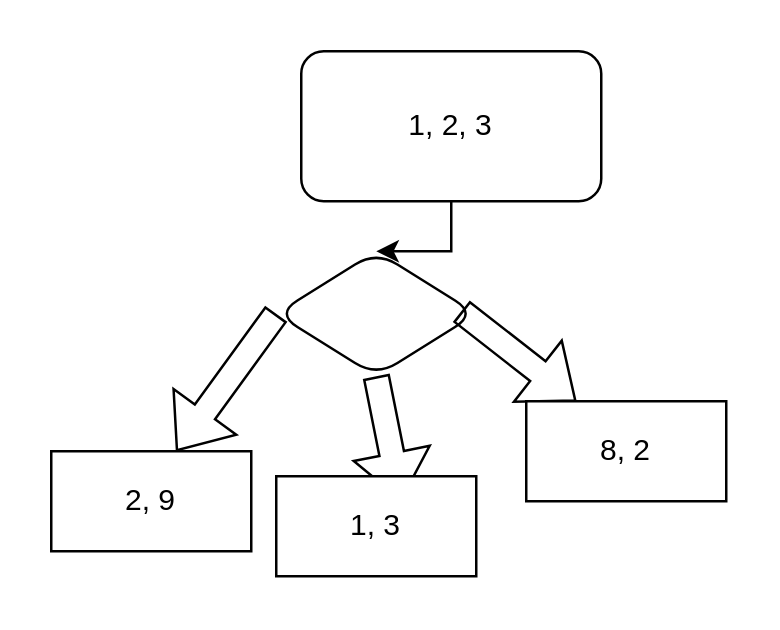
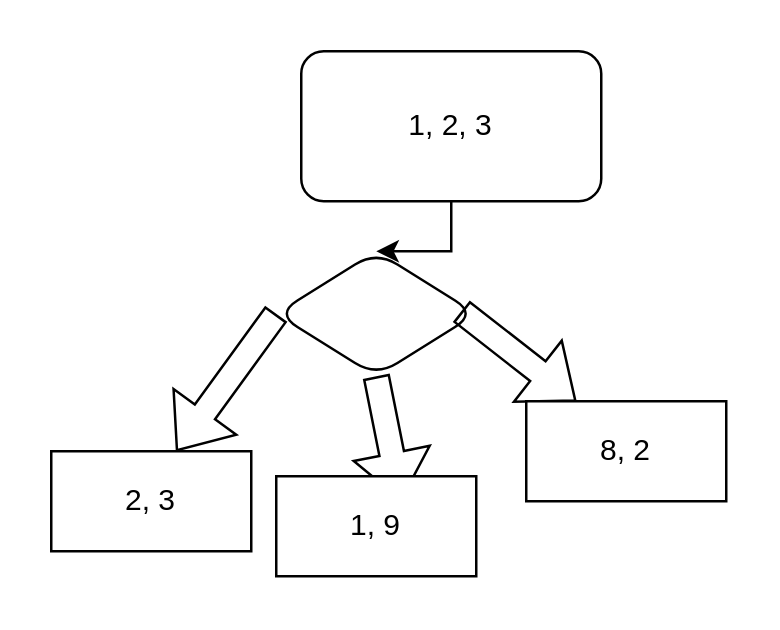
node "2, 9": label "2, 9" -> "2, 3"
node "1, 3": label "1, 3" -> "1, 9"
